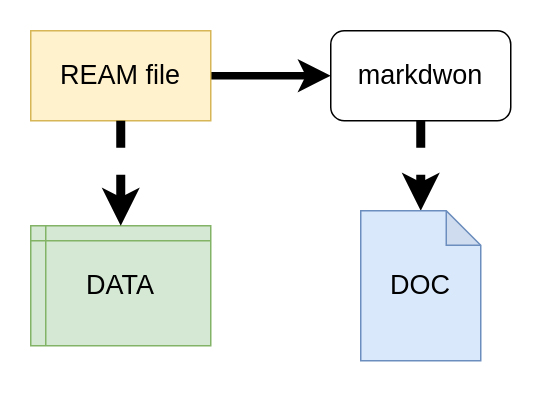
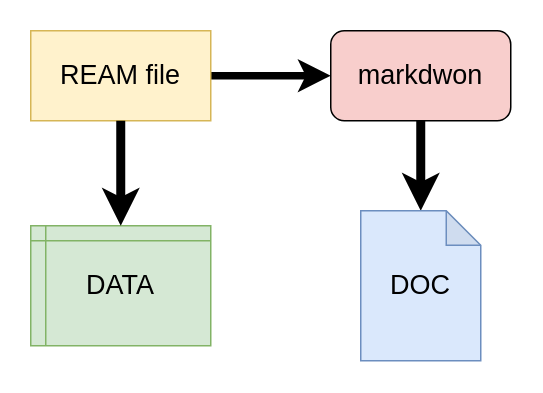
node "markdwon": fillcolor #ffffff -> #f8cecc
edge "REAM file" -> "DATA": style dashed -> solid
edge "markdwon" -> "DOC": style dashed -> solid
